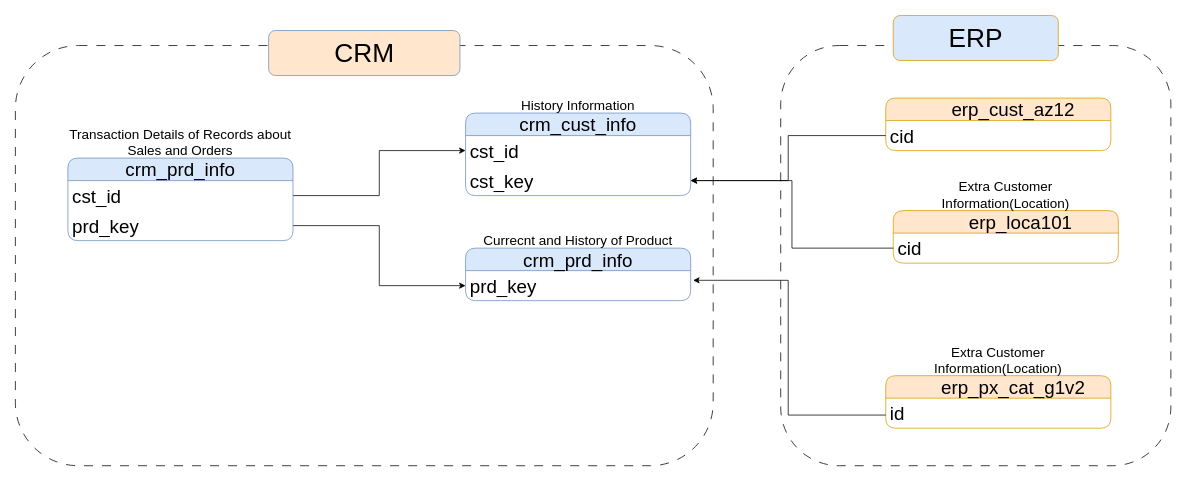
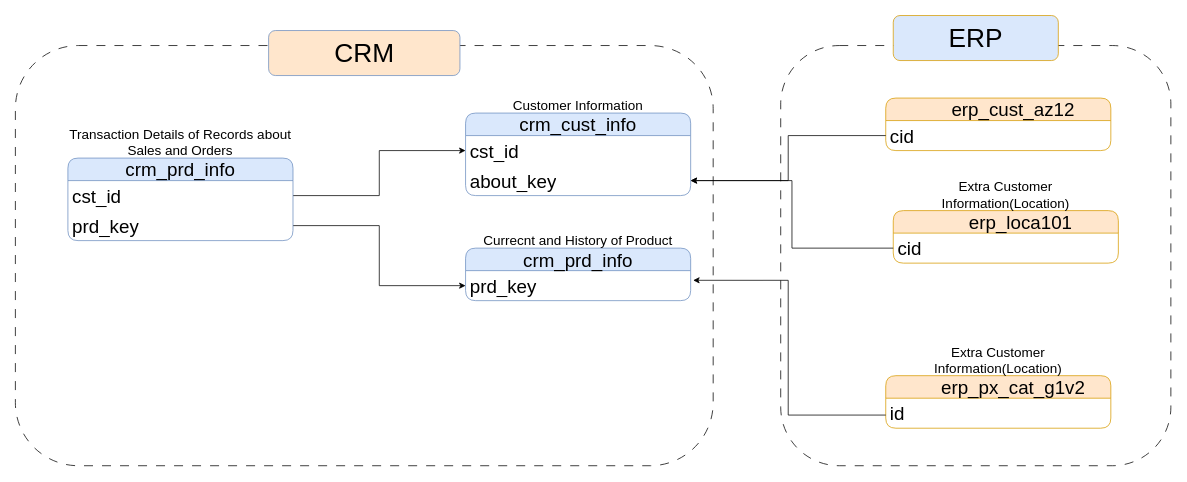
node "History Information": label "History Information" -> "Customer Information"
node "cst_key": label "cst_key" -> "about_key"
